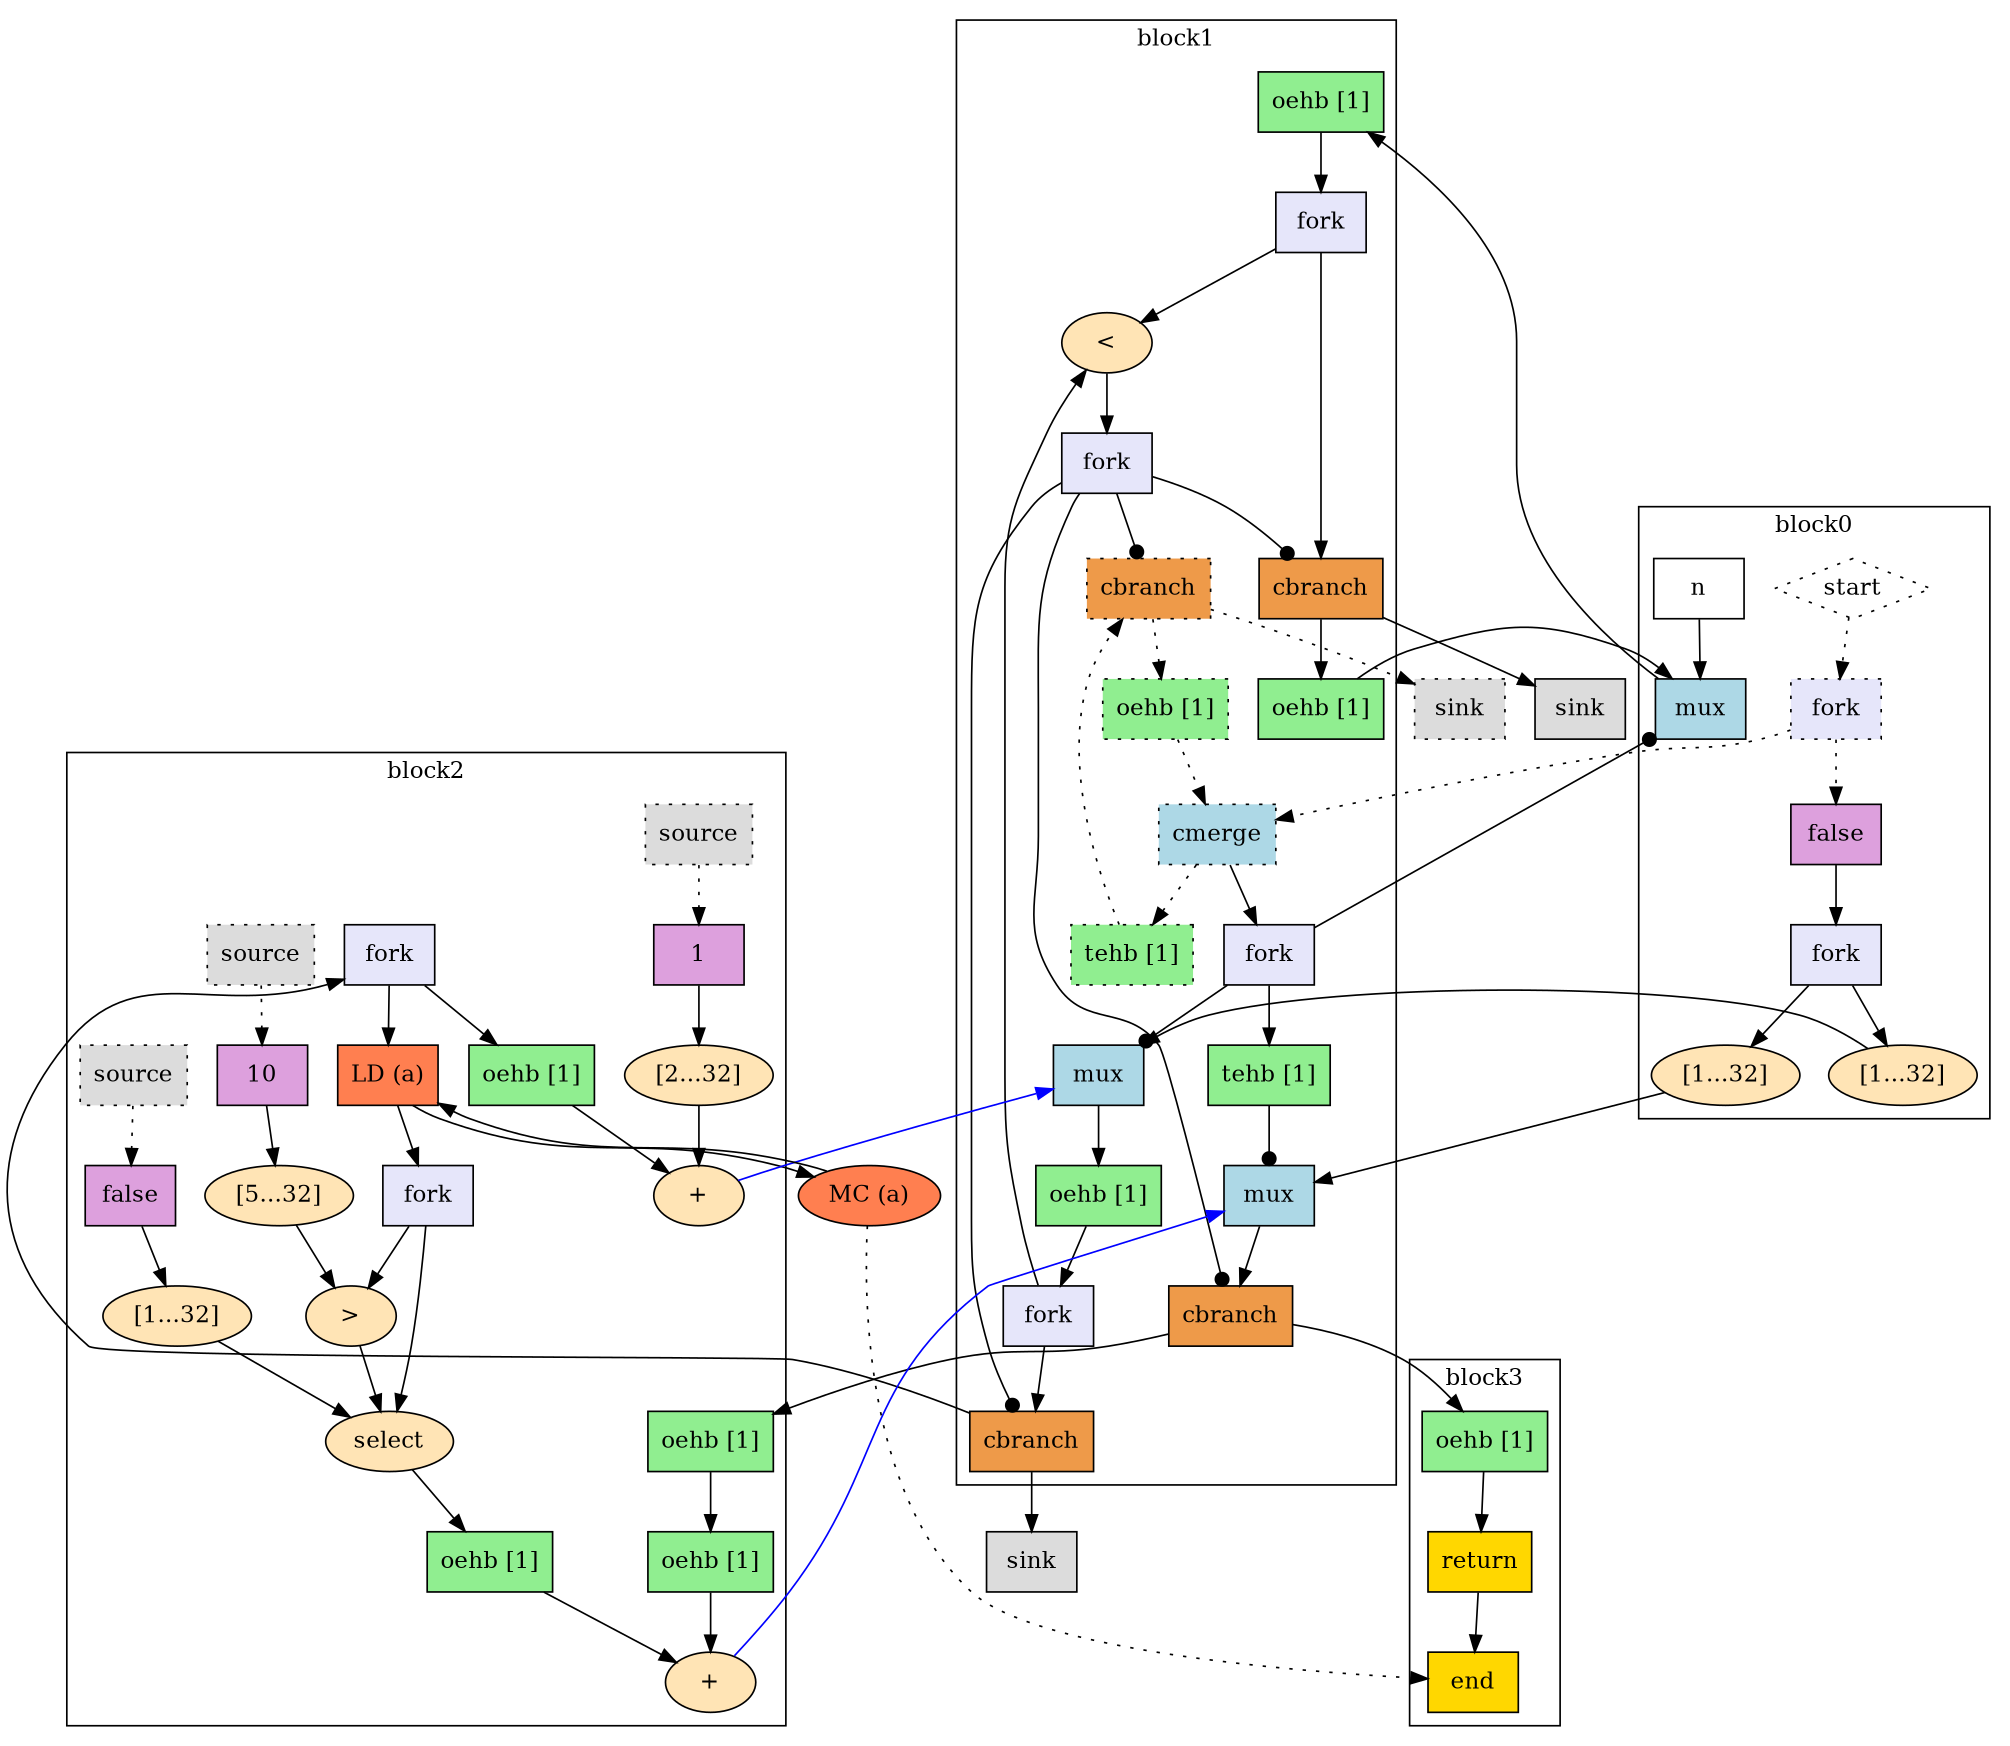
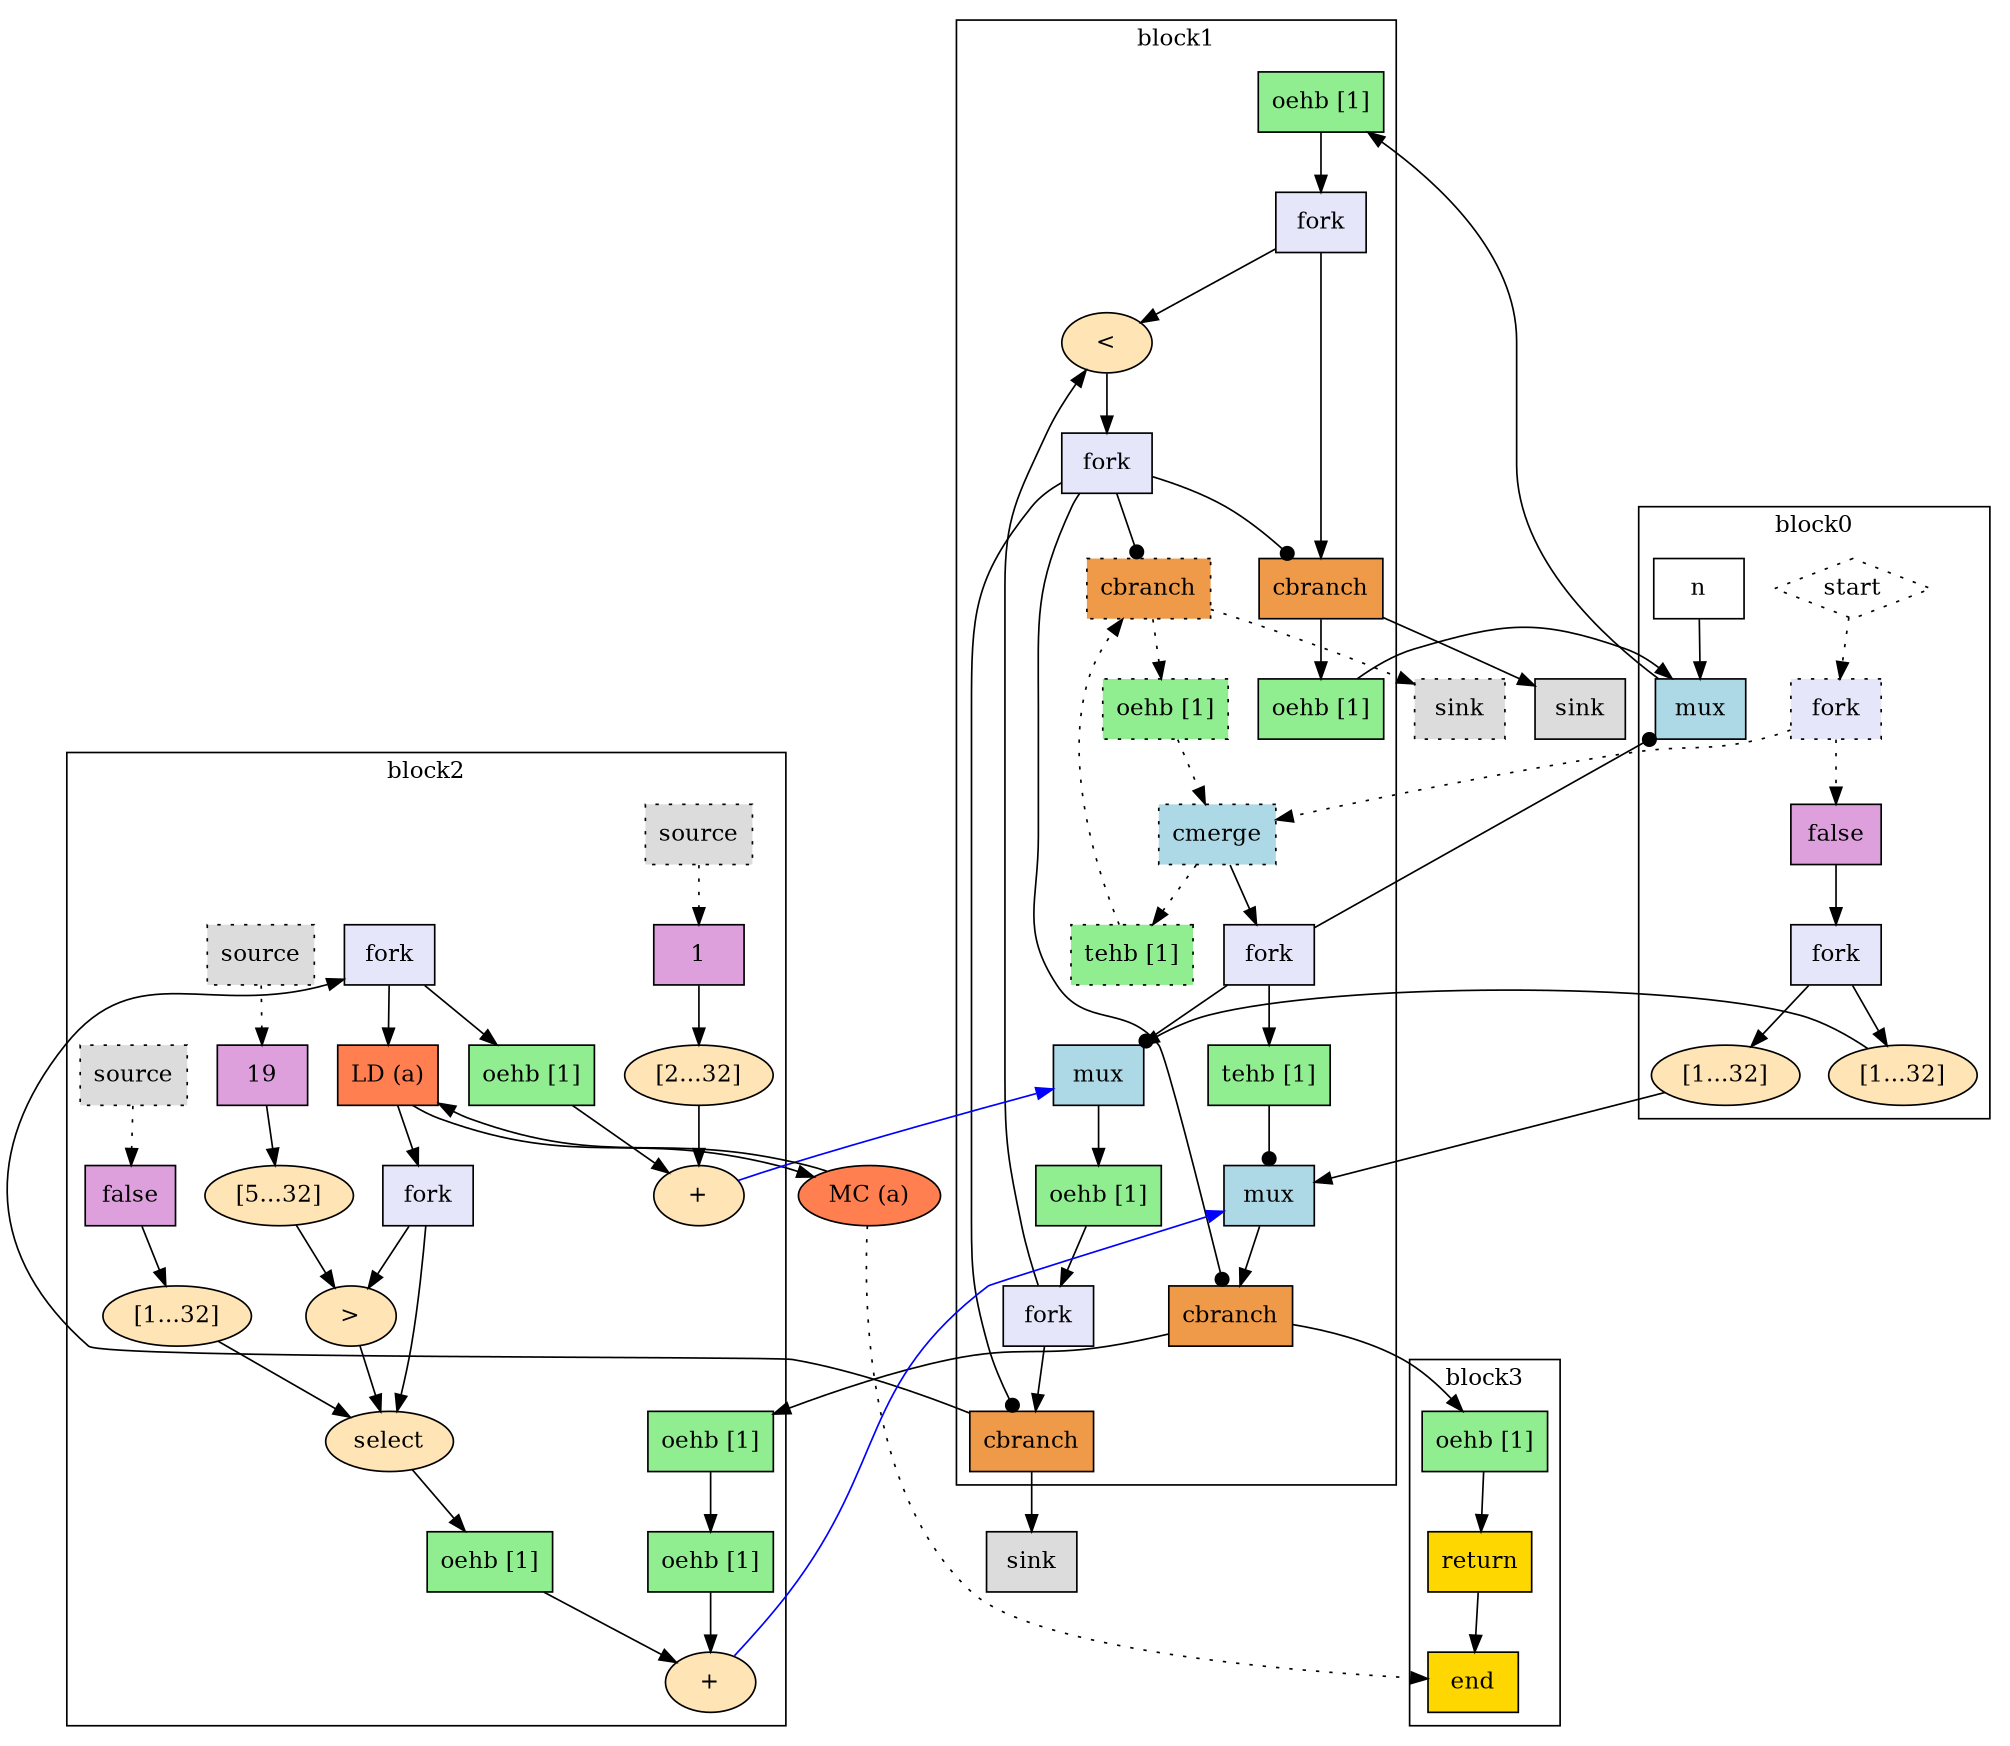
node "10": label "10" -> "19"
